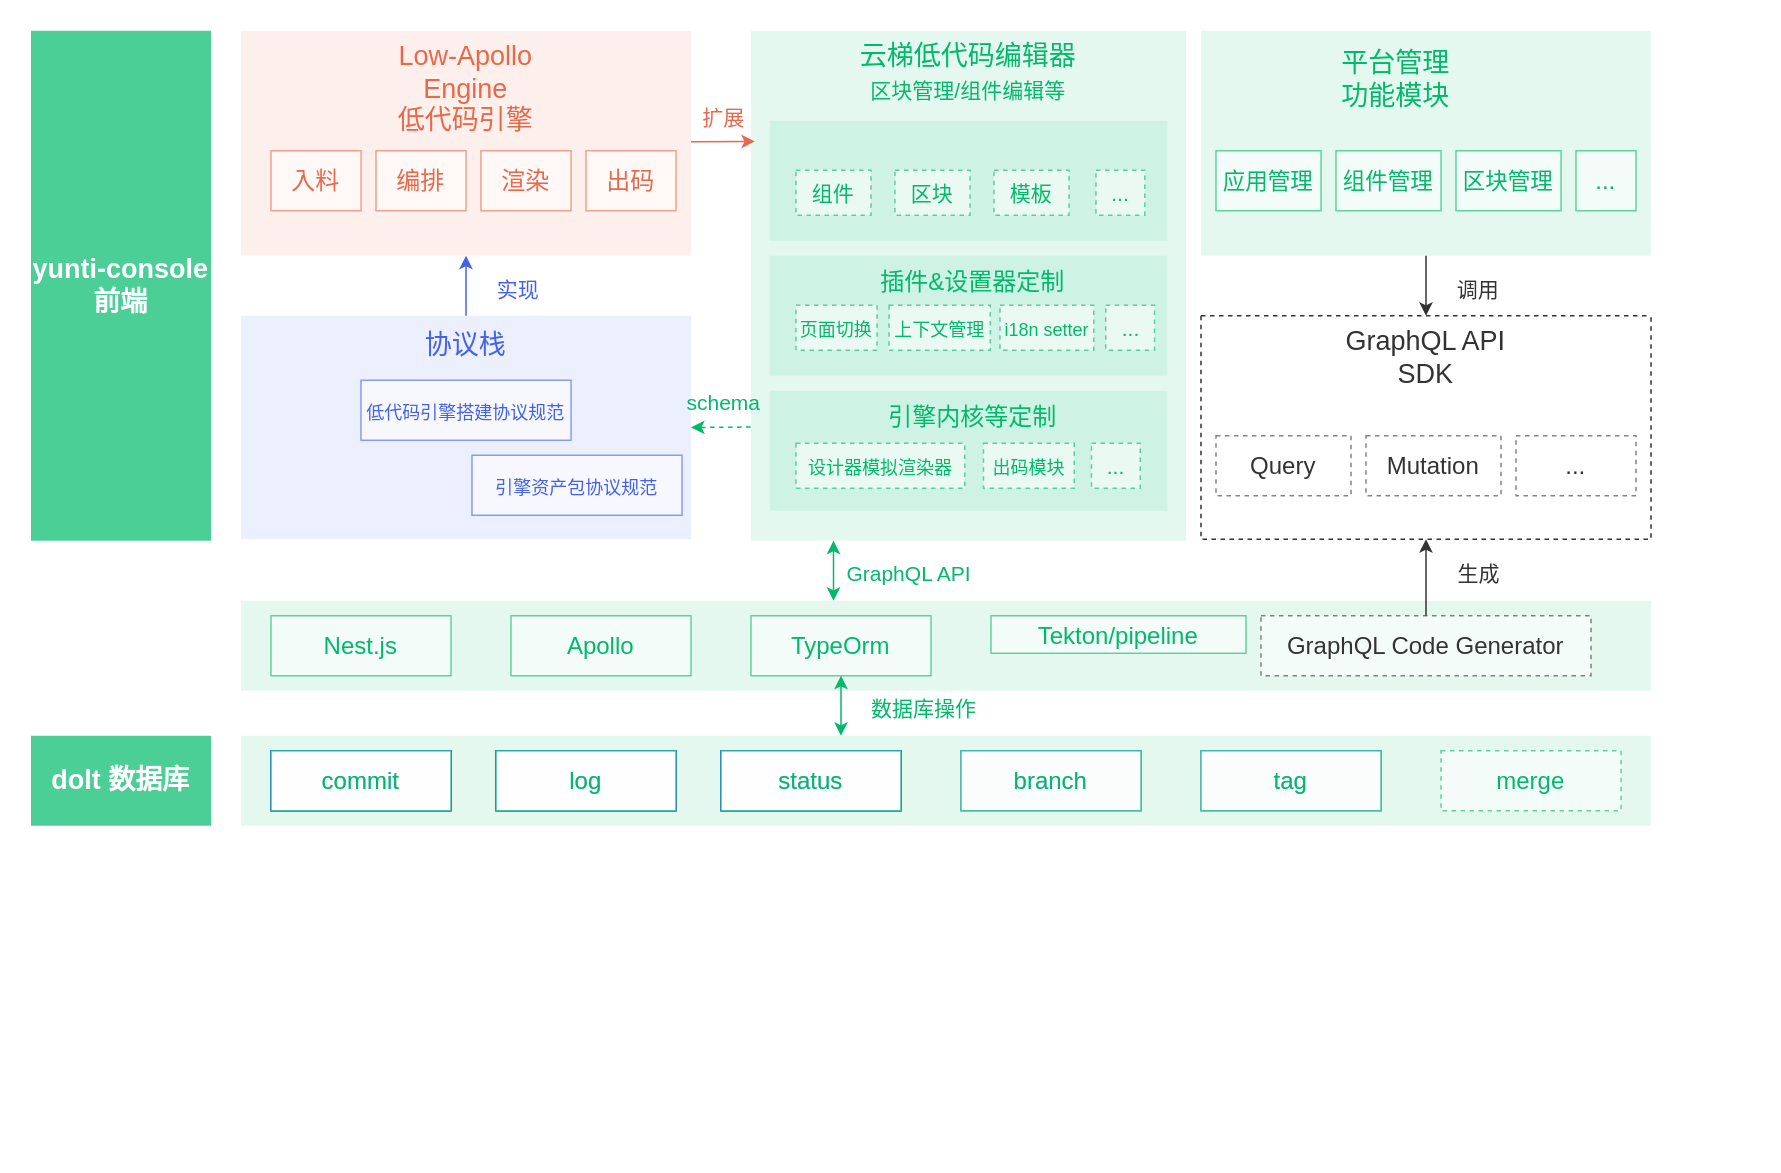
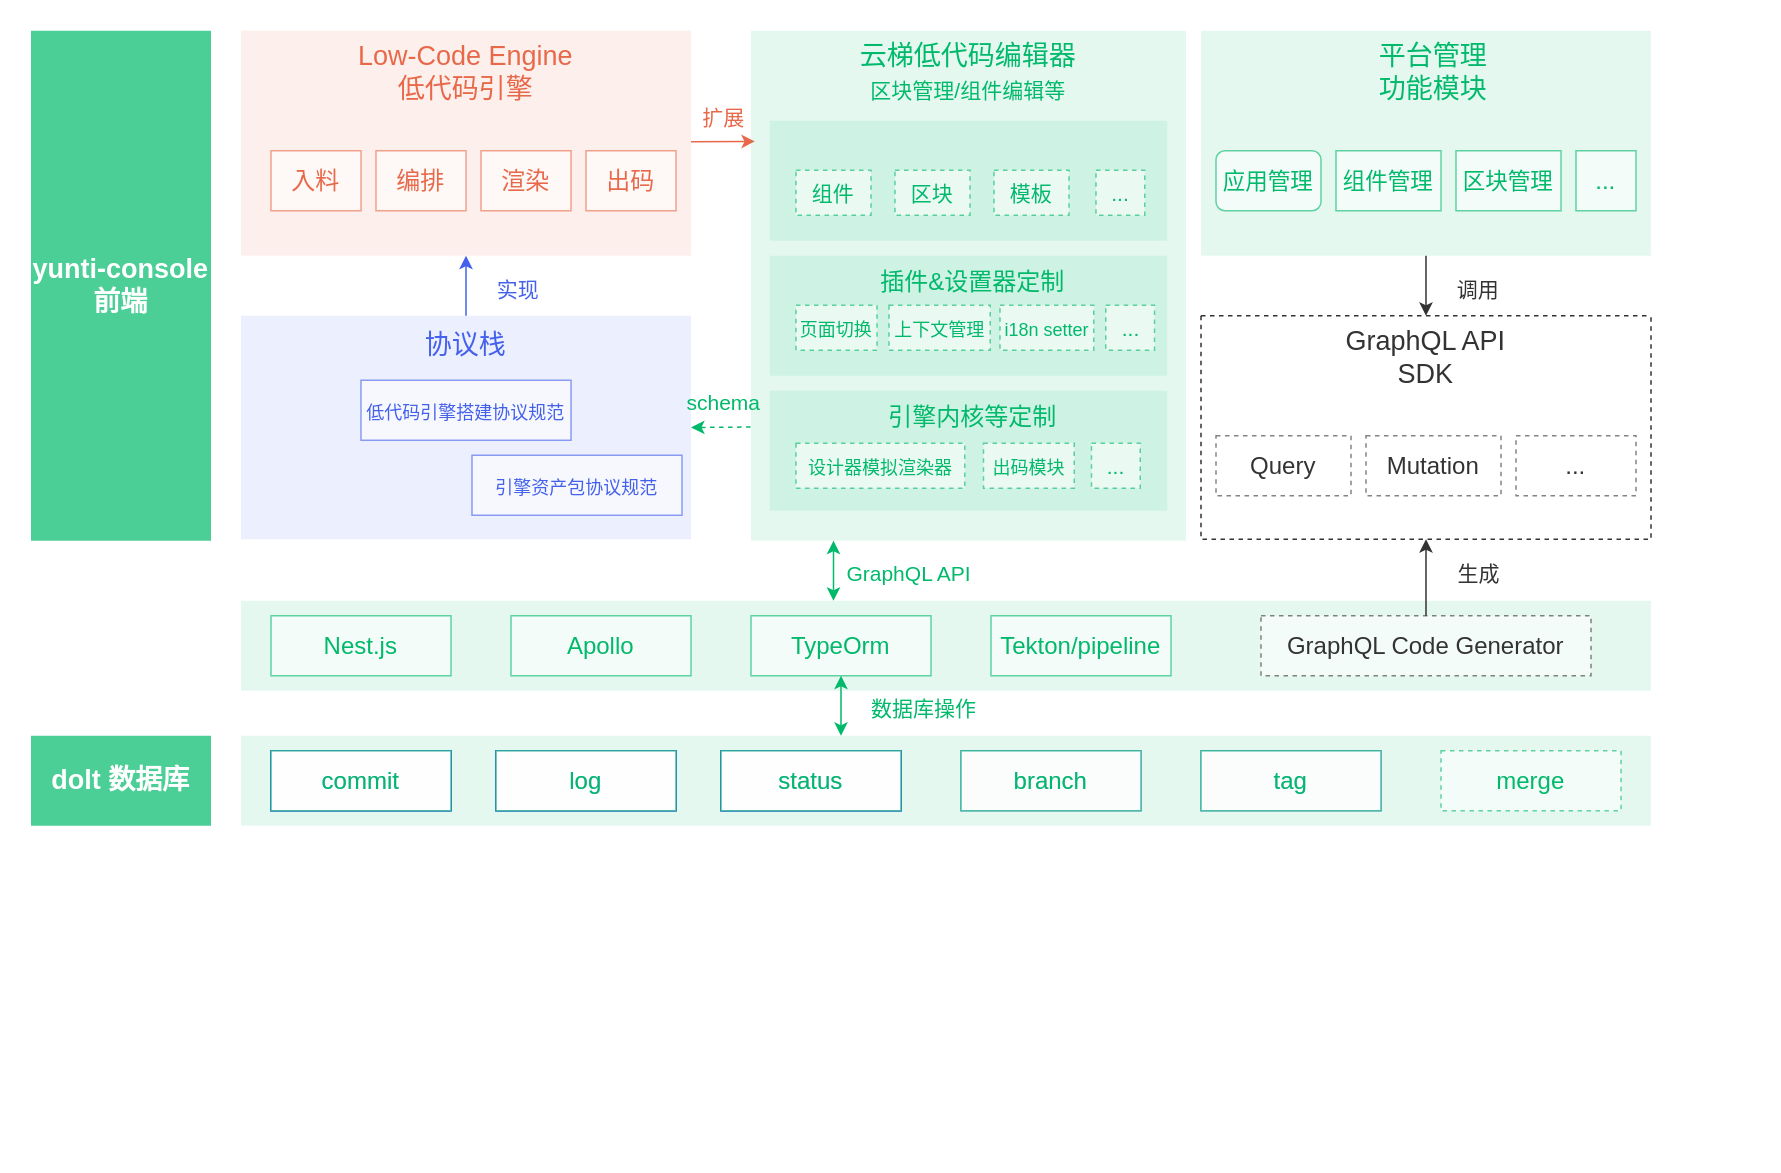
node "平台管理功能模块": moved (1396, 83) -> (1433, 76)
node "Low-Apollo Engine低代码引擎": label "Low-Apollo Engine低代码引擎" -> "Low-Code Engine低代码引擎"
node "应用管理": shape rectangle -> rounded rectangle
node "Tekton/pipeline": size 255x38 -> 180x60
